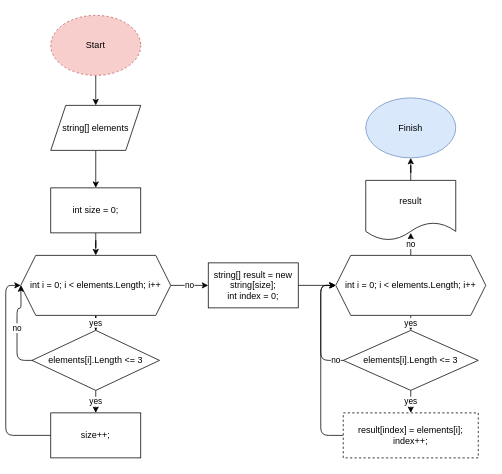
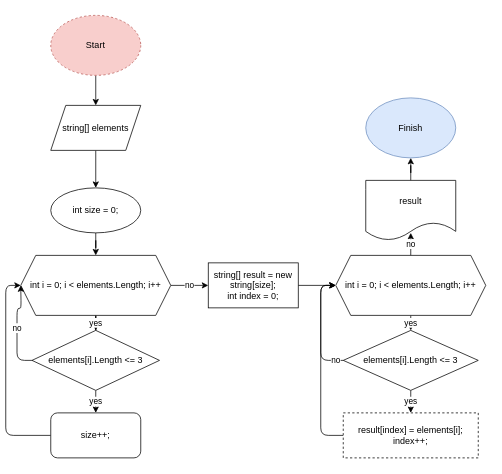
node "int size = 0;": shape rectangle -> ellipse
node "size++;": shape rectangle -> rounded rectangle
